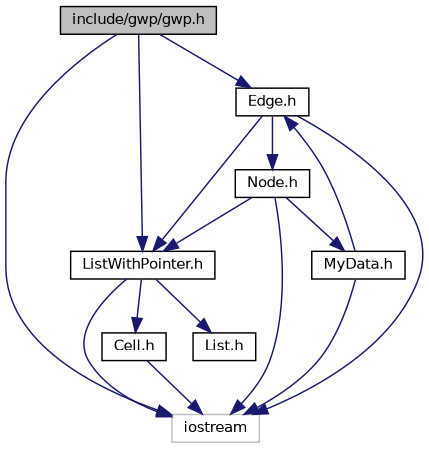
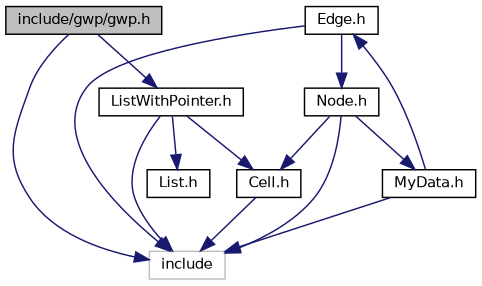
edge "include/gwp/gwp.h" -> "Edge.h": removed
edge "Edge.h" -> "ListWithPointer.h": removed
edge "Node.h" -> "ListWithPointer.h": now "Node.h" -> "Cell.h"
node "iostream": label "iostream" -> "include"
